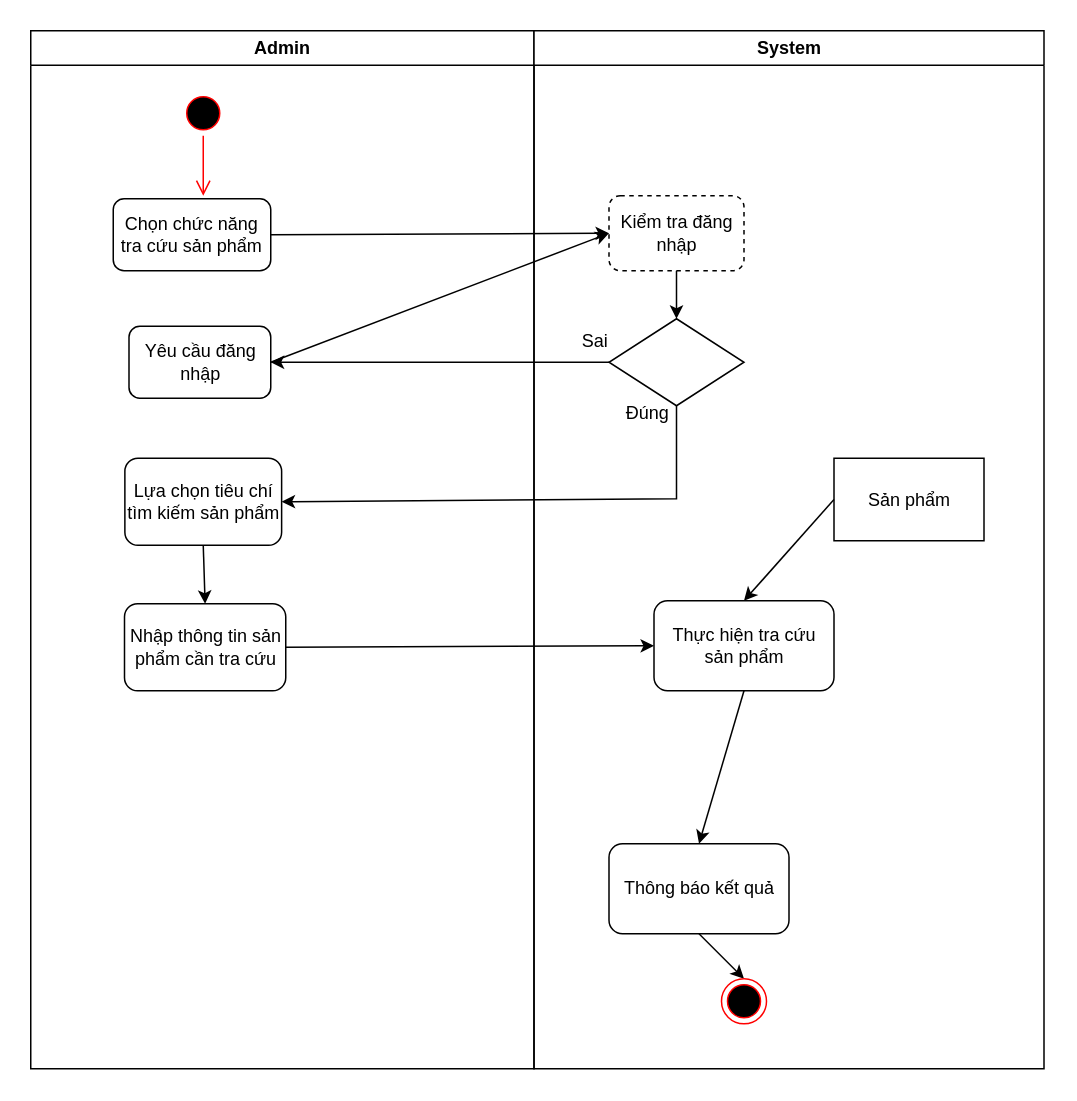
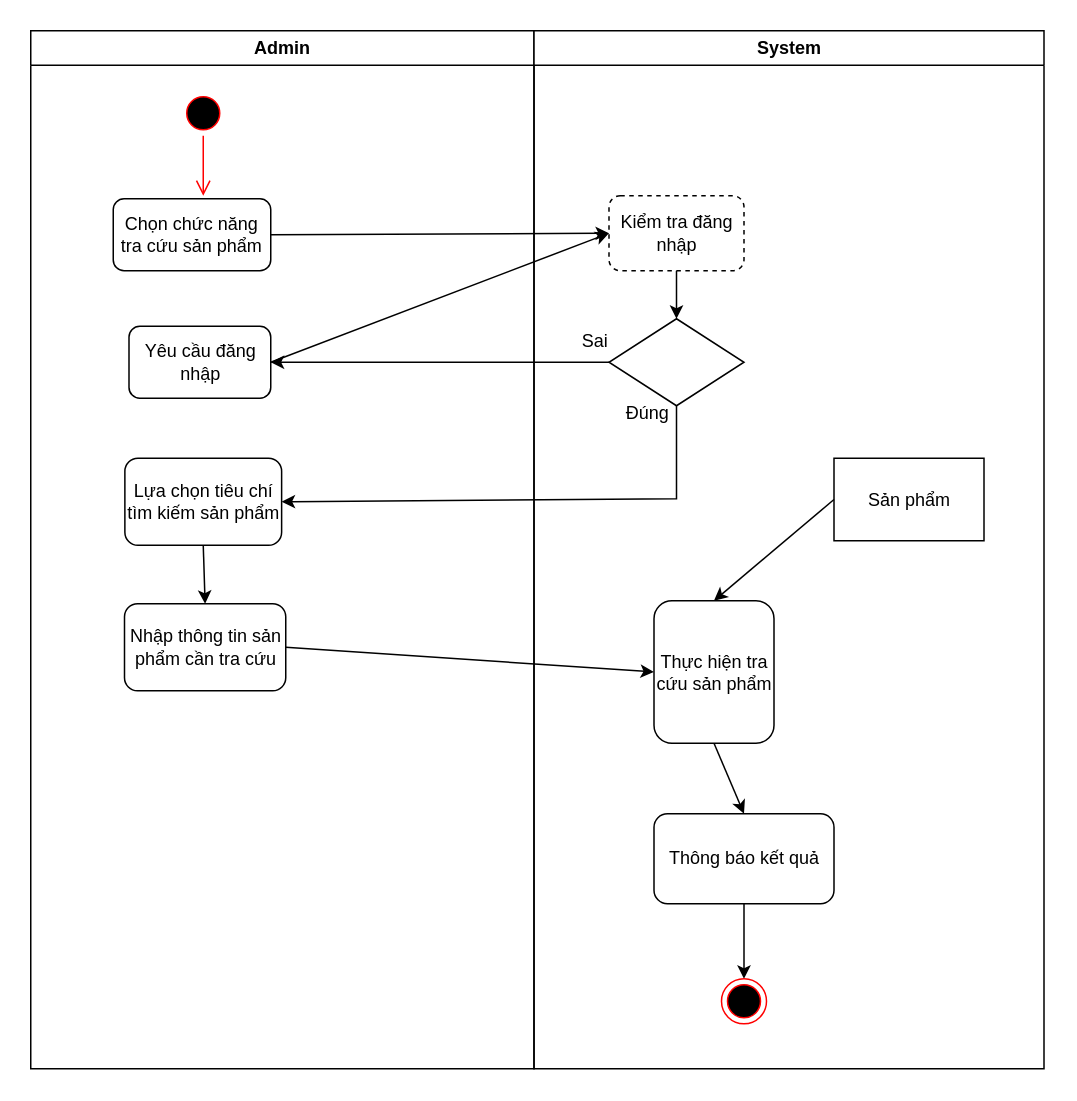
node "Thực hiện tra cứu sản phẩm": size 180x90 -> 120x143
node "Thông báo kết quả": moved (699, 889) -> (744, 859)
